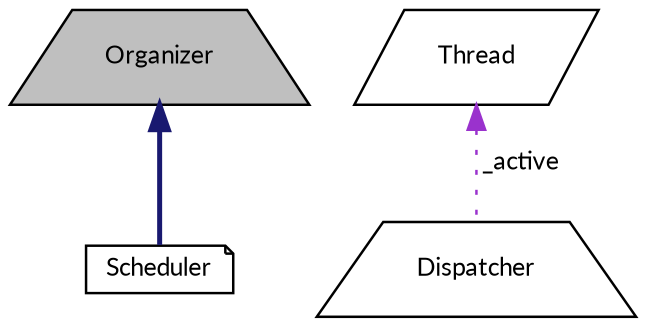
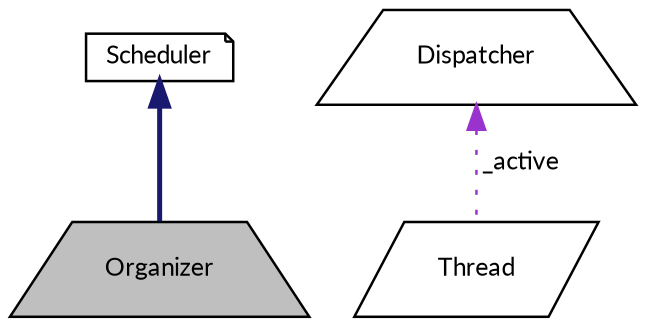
edge "Dispatcher" -> "Thread": reversed
edge "Scheduler" -> "Organizer": reversed
